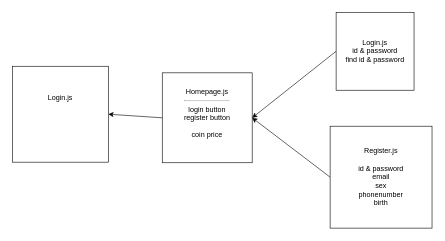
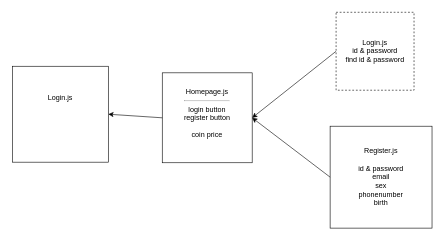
node "Login.js id & password find id & password": style solid -> dashed
